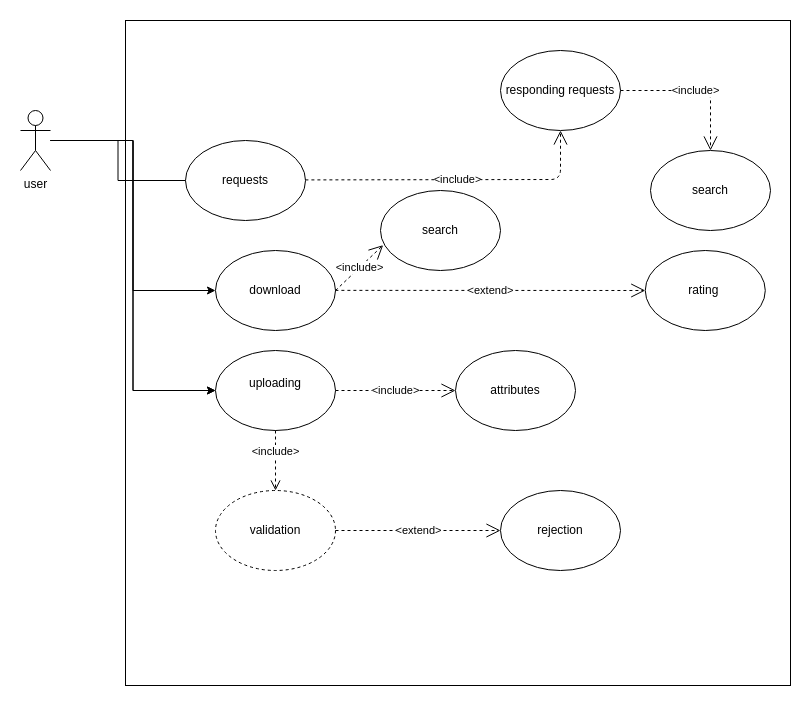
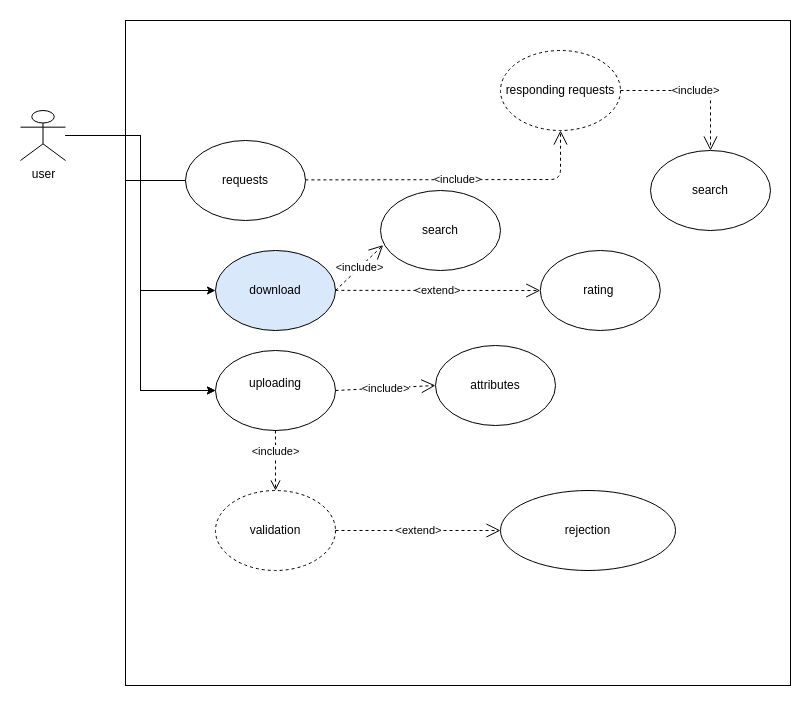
node "responding requests": style solid -> dashed
node "user": size 30x60 -> 45x50
node "download": fillcolor #ffffff -> #dae8fc
node "rating": moved (705, 291) -> (600, 291)
node "attributes": moved (516, 391) -> (496, 386)
node "rejection": size 120x80 -> 175x80
